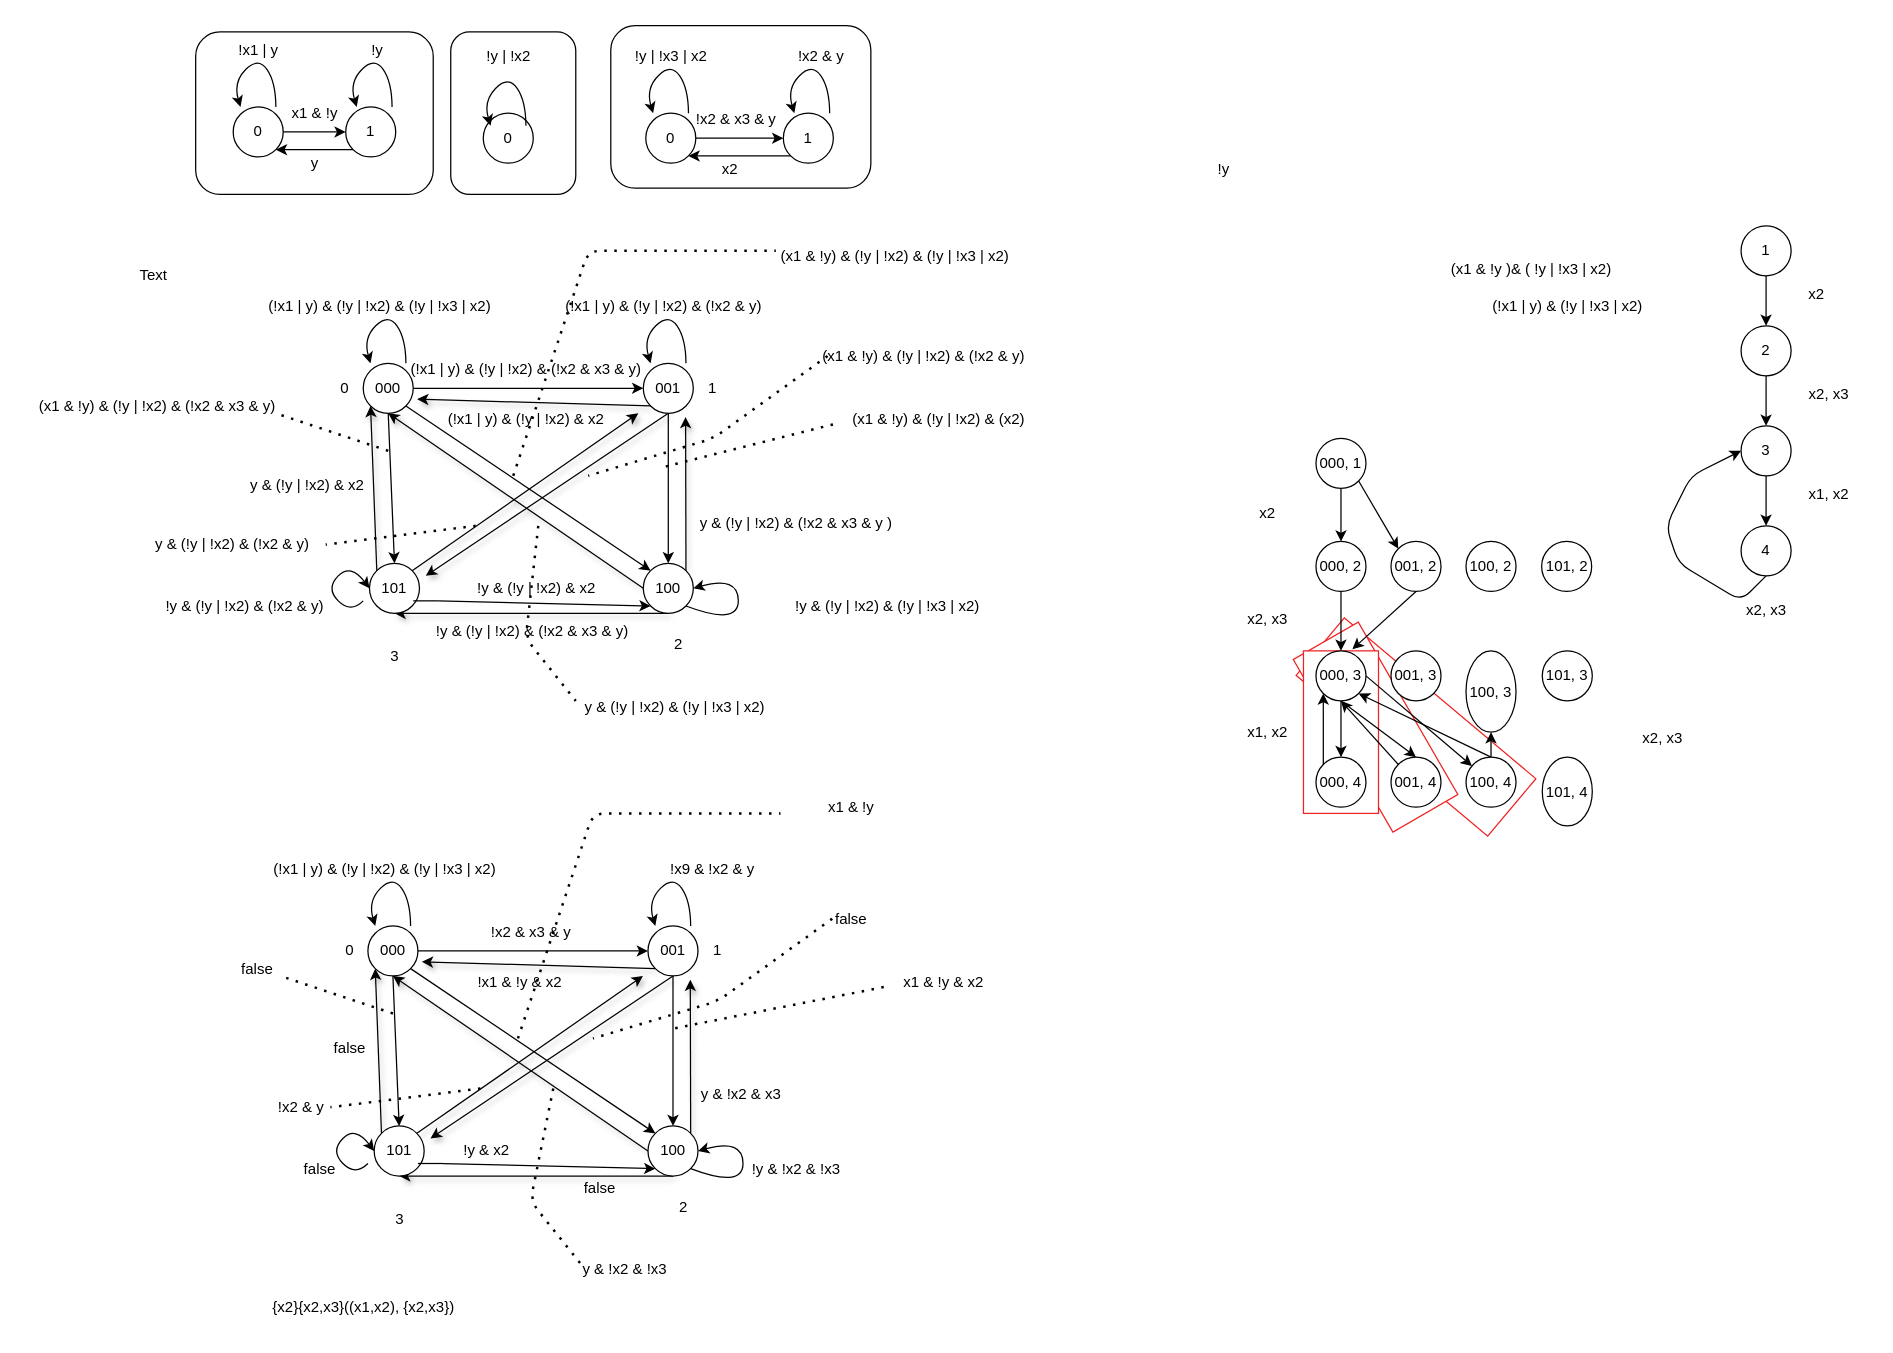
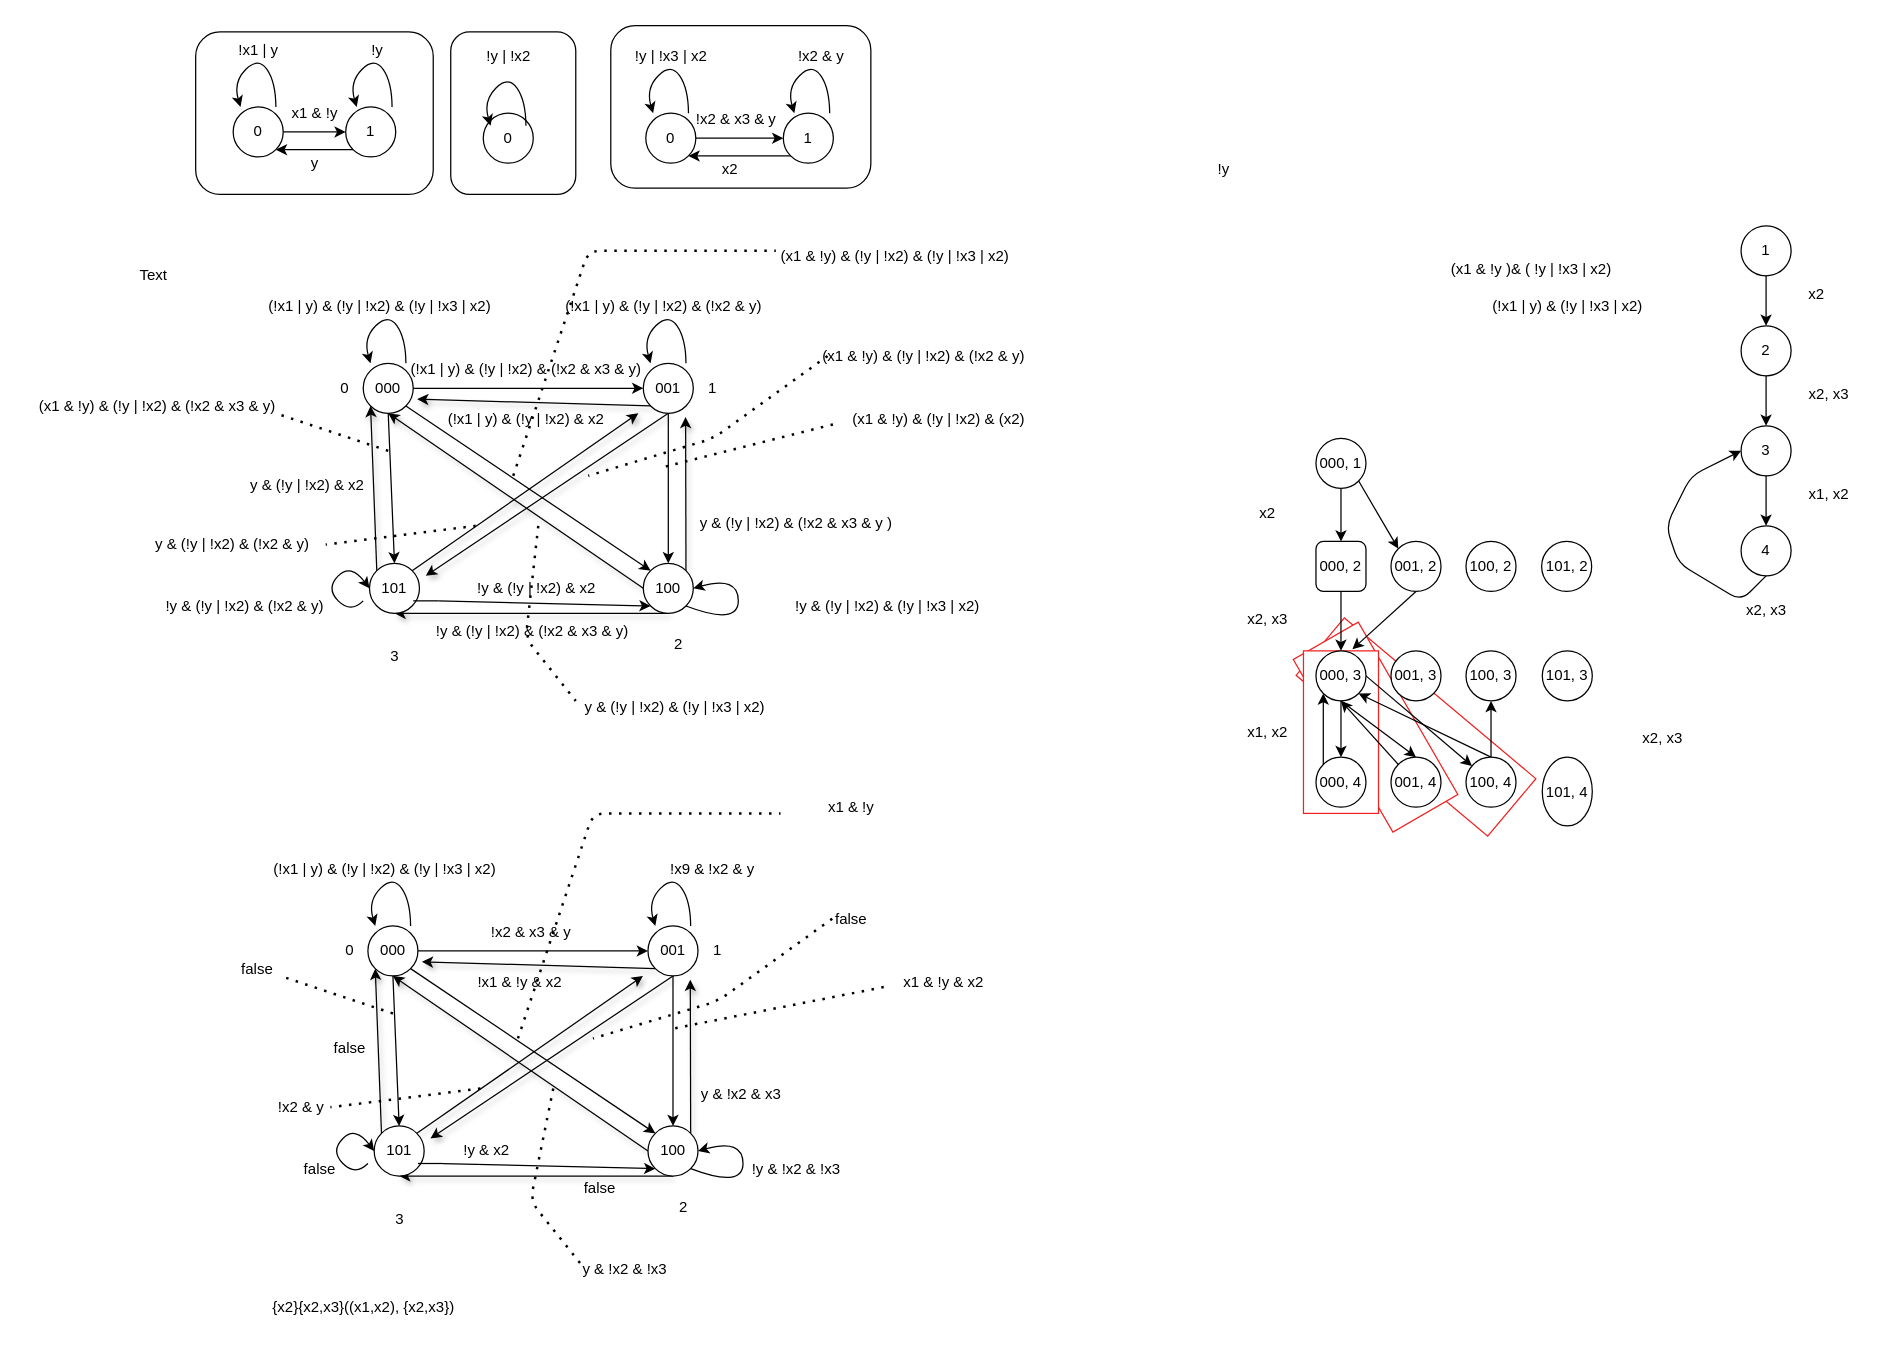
node "000, 2": shape ellipse -> rounded rectangle
node "100, 3": size 50x81 -> 50x50
